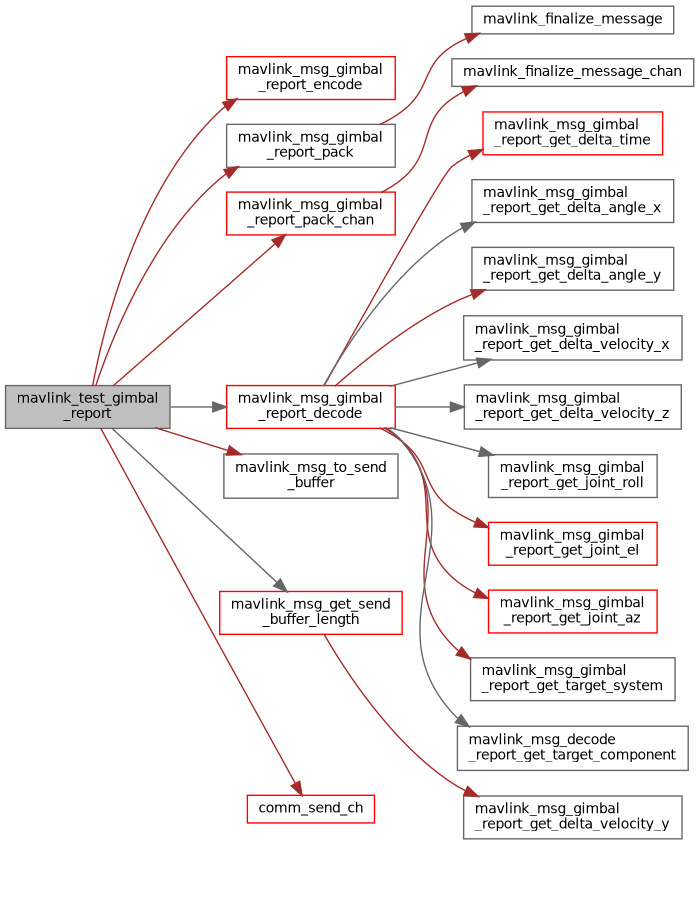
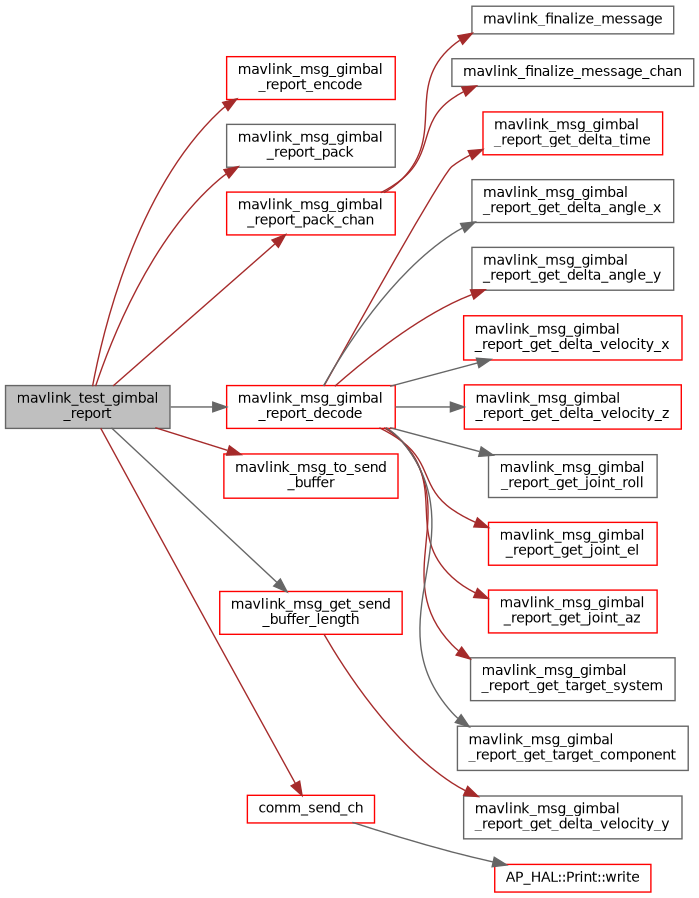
edge "mavlink_msg_gimbal _report_pack" -> "mavlink_finalize_message": now "mavlink_msg_gimbal _report_pack_chan" -> "mavlink_finalize_message"
node "mavlink_msg_gimbal _report_get_delta_velocity_x": color gray40 -> red
node "mavlink_msg_gimbal _report_get_delta_velocity_z": color gray40 -> red
node "mavlink_msg_to_send _buffer": color gray40 -> red
node "mavlink_msg_decode _report_get_target_component": label "mavlink_msg_decode _report_get_target_component" -> "mavlink_msg_gimbal _report_get_target_component"
node "AP_HAL::Print::write": added
